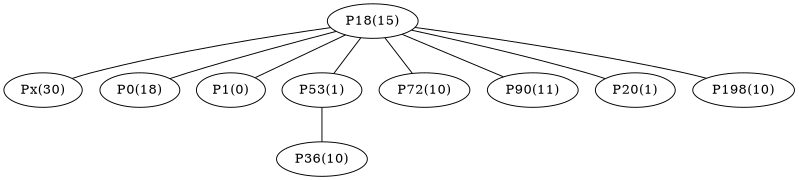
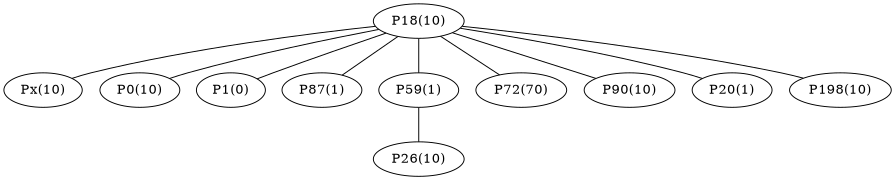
node "P18(15)": label "P18(15)" -> "P18(10)"
node "Px(30)": label "Px(30)" -> "Px(10)"
node "P0(18)": label "P0(18)" -> "P0(10)"
node "P87(1)": added
node "P53(1)": label "P53(1)" -> "P59(1)"
node "P72(10)": label "P72(10)" -> "P72(70)"
node "P90(11)": label "P90(11)" -> "P90(10)"
node "P36(10)": label "P36(10)" -> "P26(10)"
